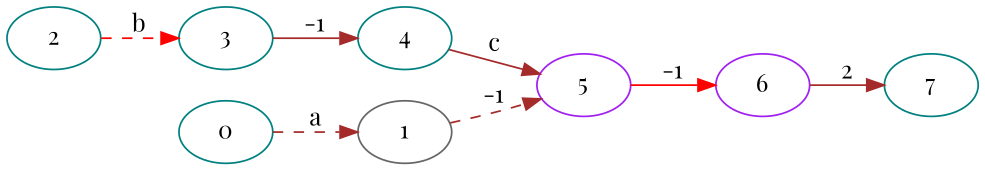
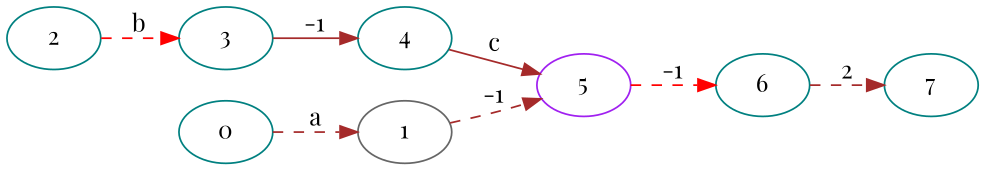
edge "5" -> "6": style solid -> dashed
node "6": color purple -> teal
edge "6" -> "7": style solid -> dashed
